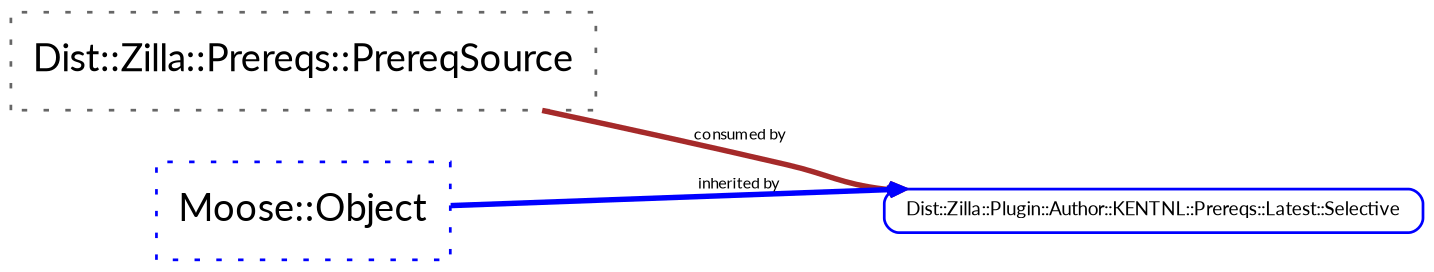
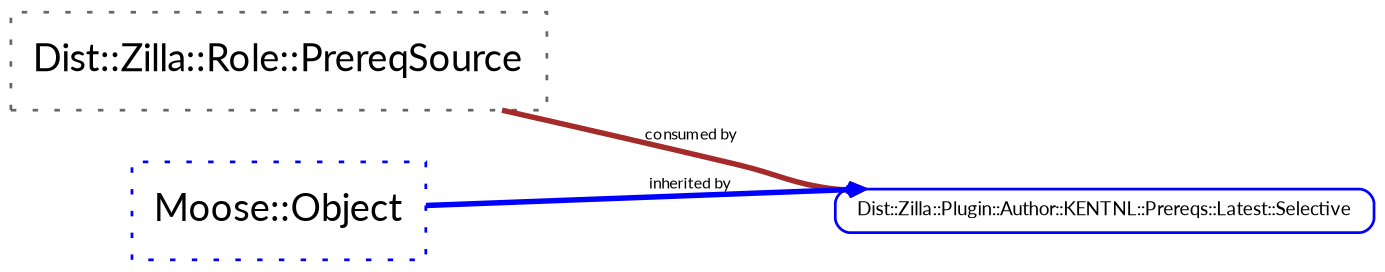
node "Dist::Zilla::Prereqs::PrereqSource": label "Dist::Zilla::Prereqs::PrereqSource" -> "Dist::Zilla::Role::PrereqSource"
